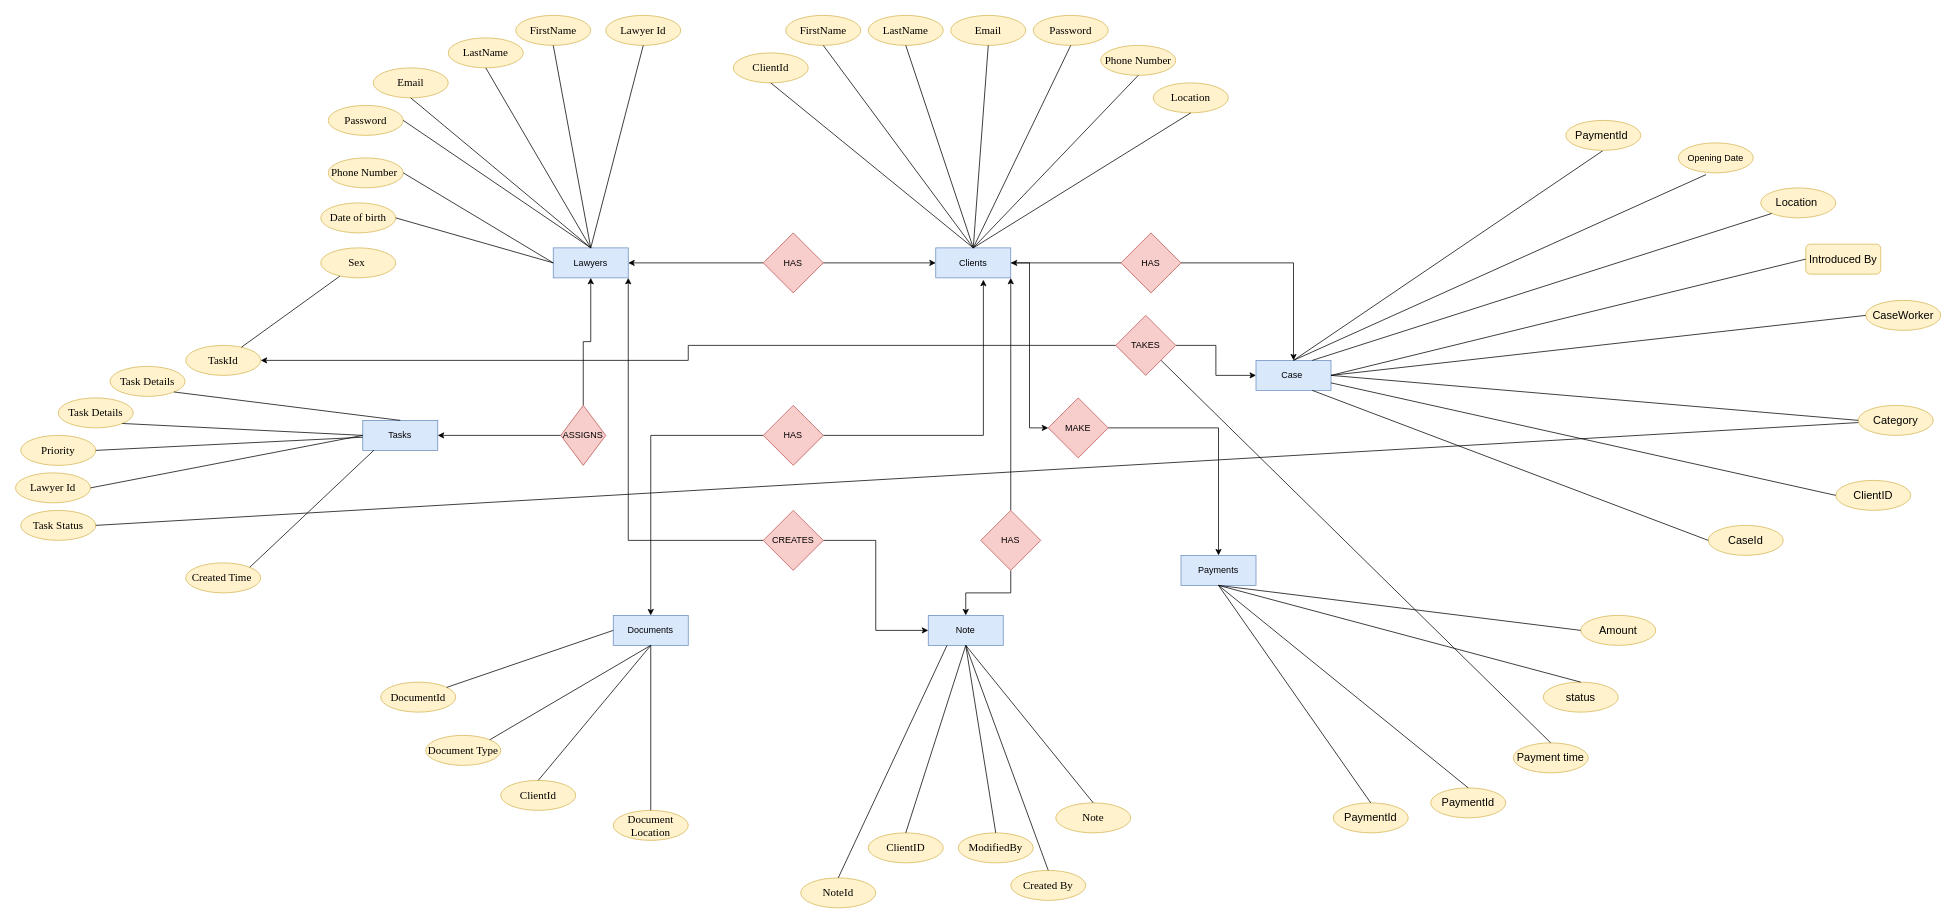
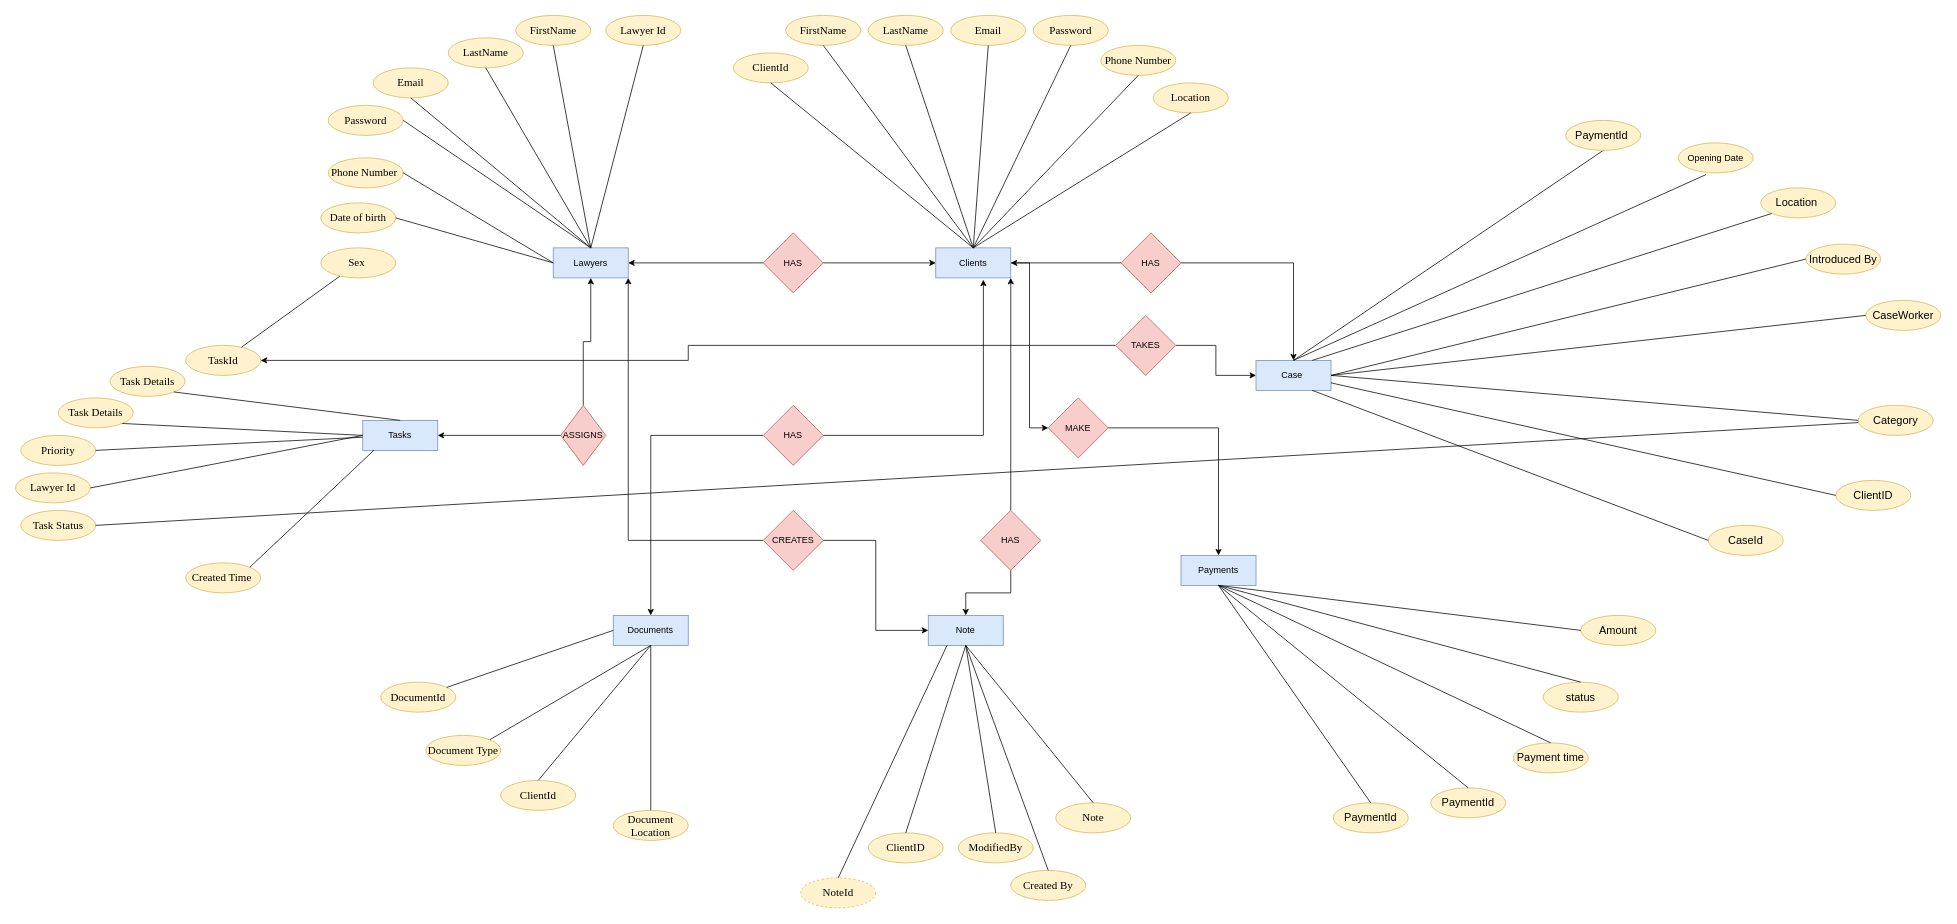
node "Introduced By": shape rounded rectangle -> ellipse
edge "TAKES" -- "Payment time": now "Payments" -- "Payment time"
node "NoteId": style solid -> dashed
